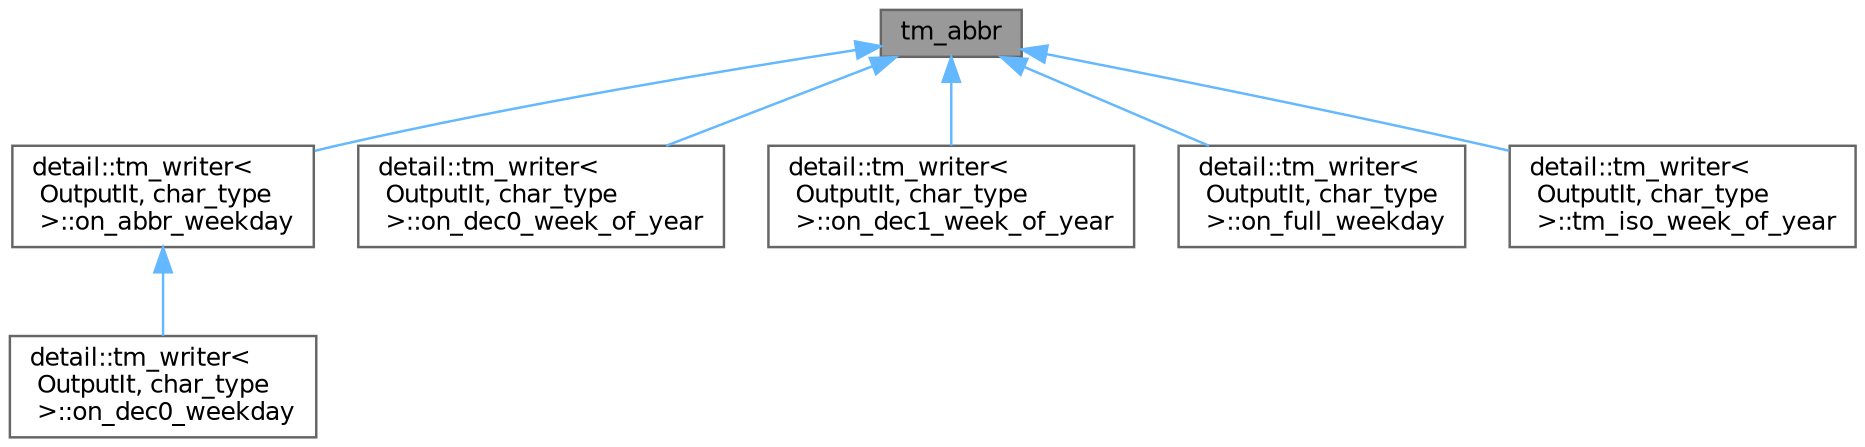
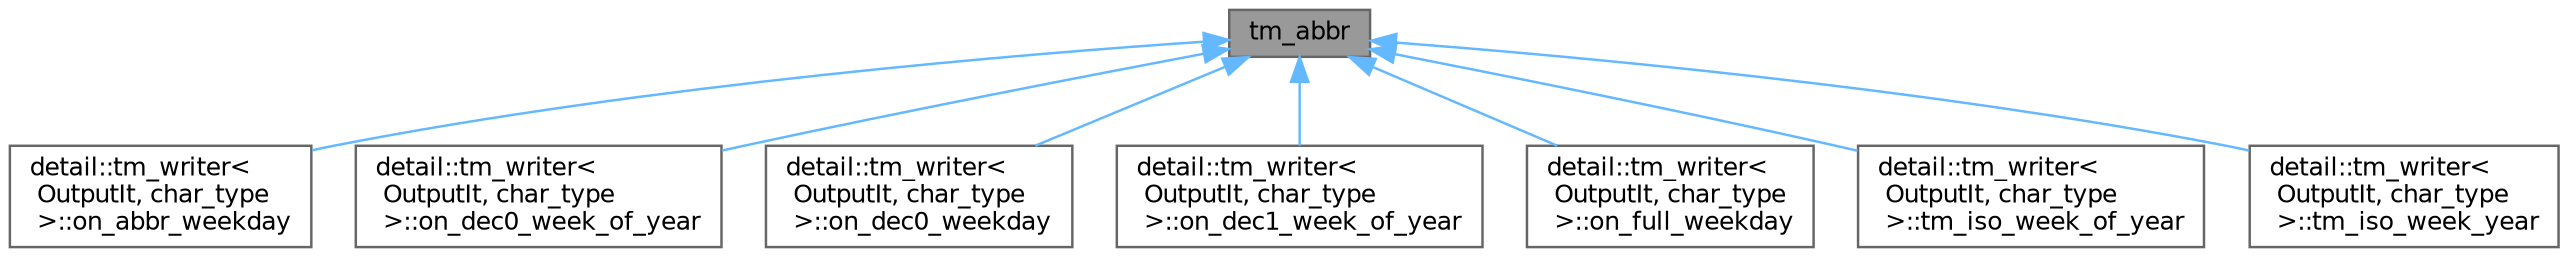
node "detail::tm_writer< OutputIt, char_type >::tm_iso_week_year": added
edge "detail::tm_writer< OutputIt, char_type >::on_dec0_weekday" -> "detail::tm_writer< OutputIt, char_type >::on_abbr_weekday": now "detail::tm_writer< OutputIt, char_type >::on_dec0_weekday" -> "tm_abbr"
